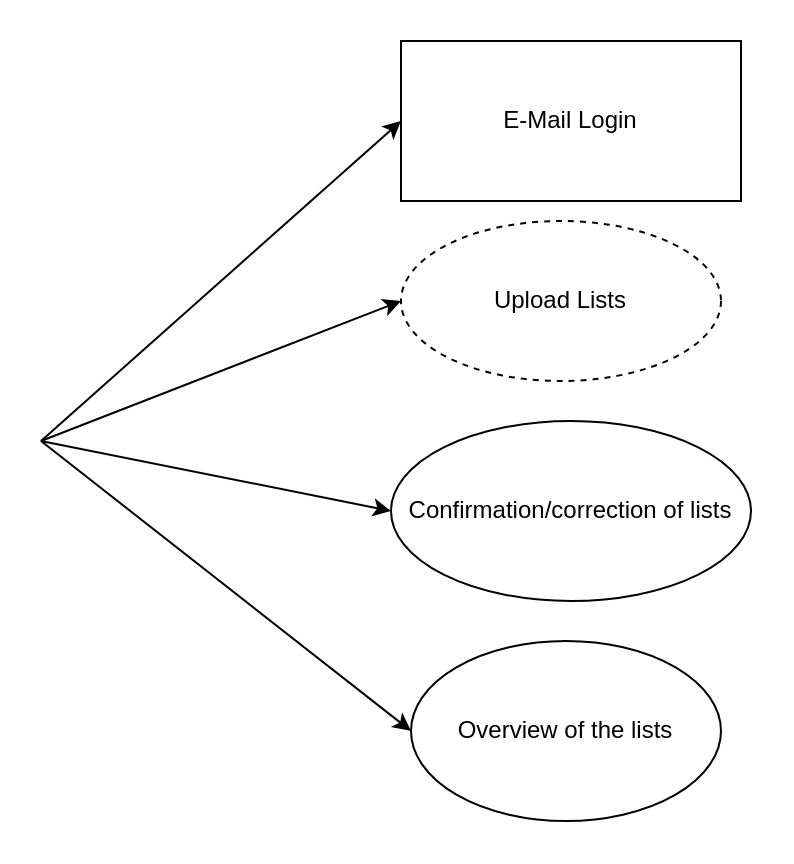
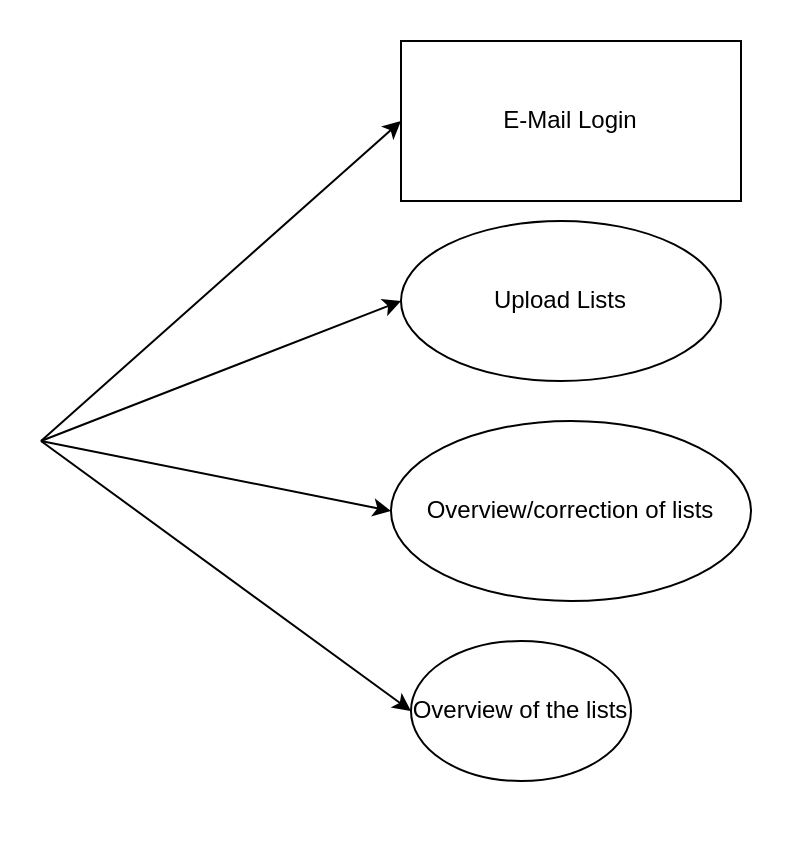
node "Upload Lists": style dashed -> solid
node "Confirmation/correction of lists": label "Confirmation/correction of lists" -> "Overview/correction of lists"
node "Overview of the lists": size 310x180 -> 220x140
